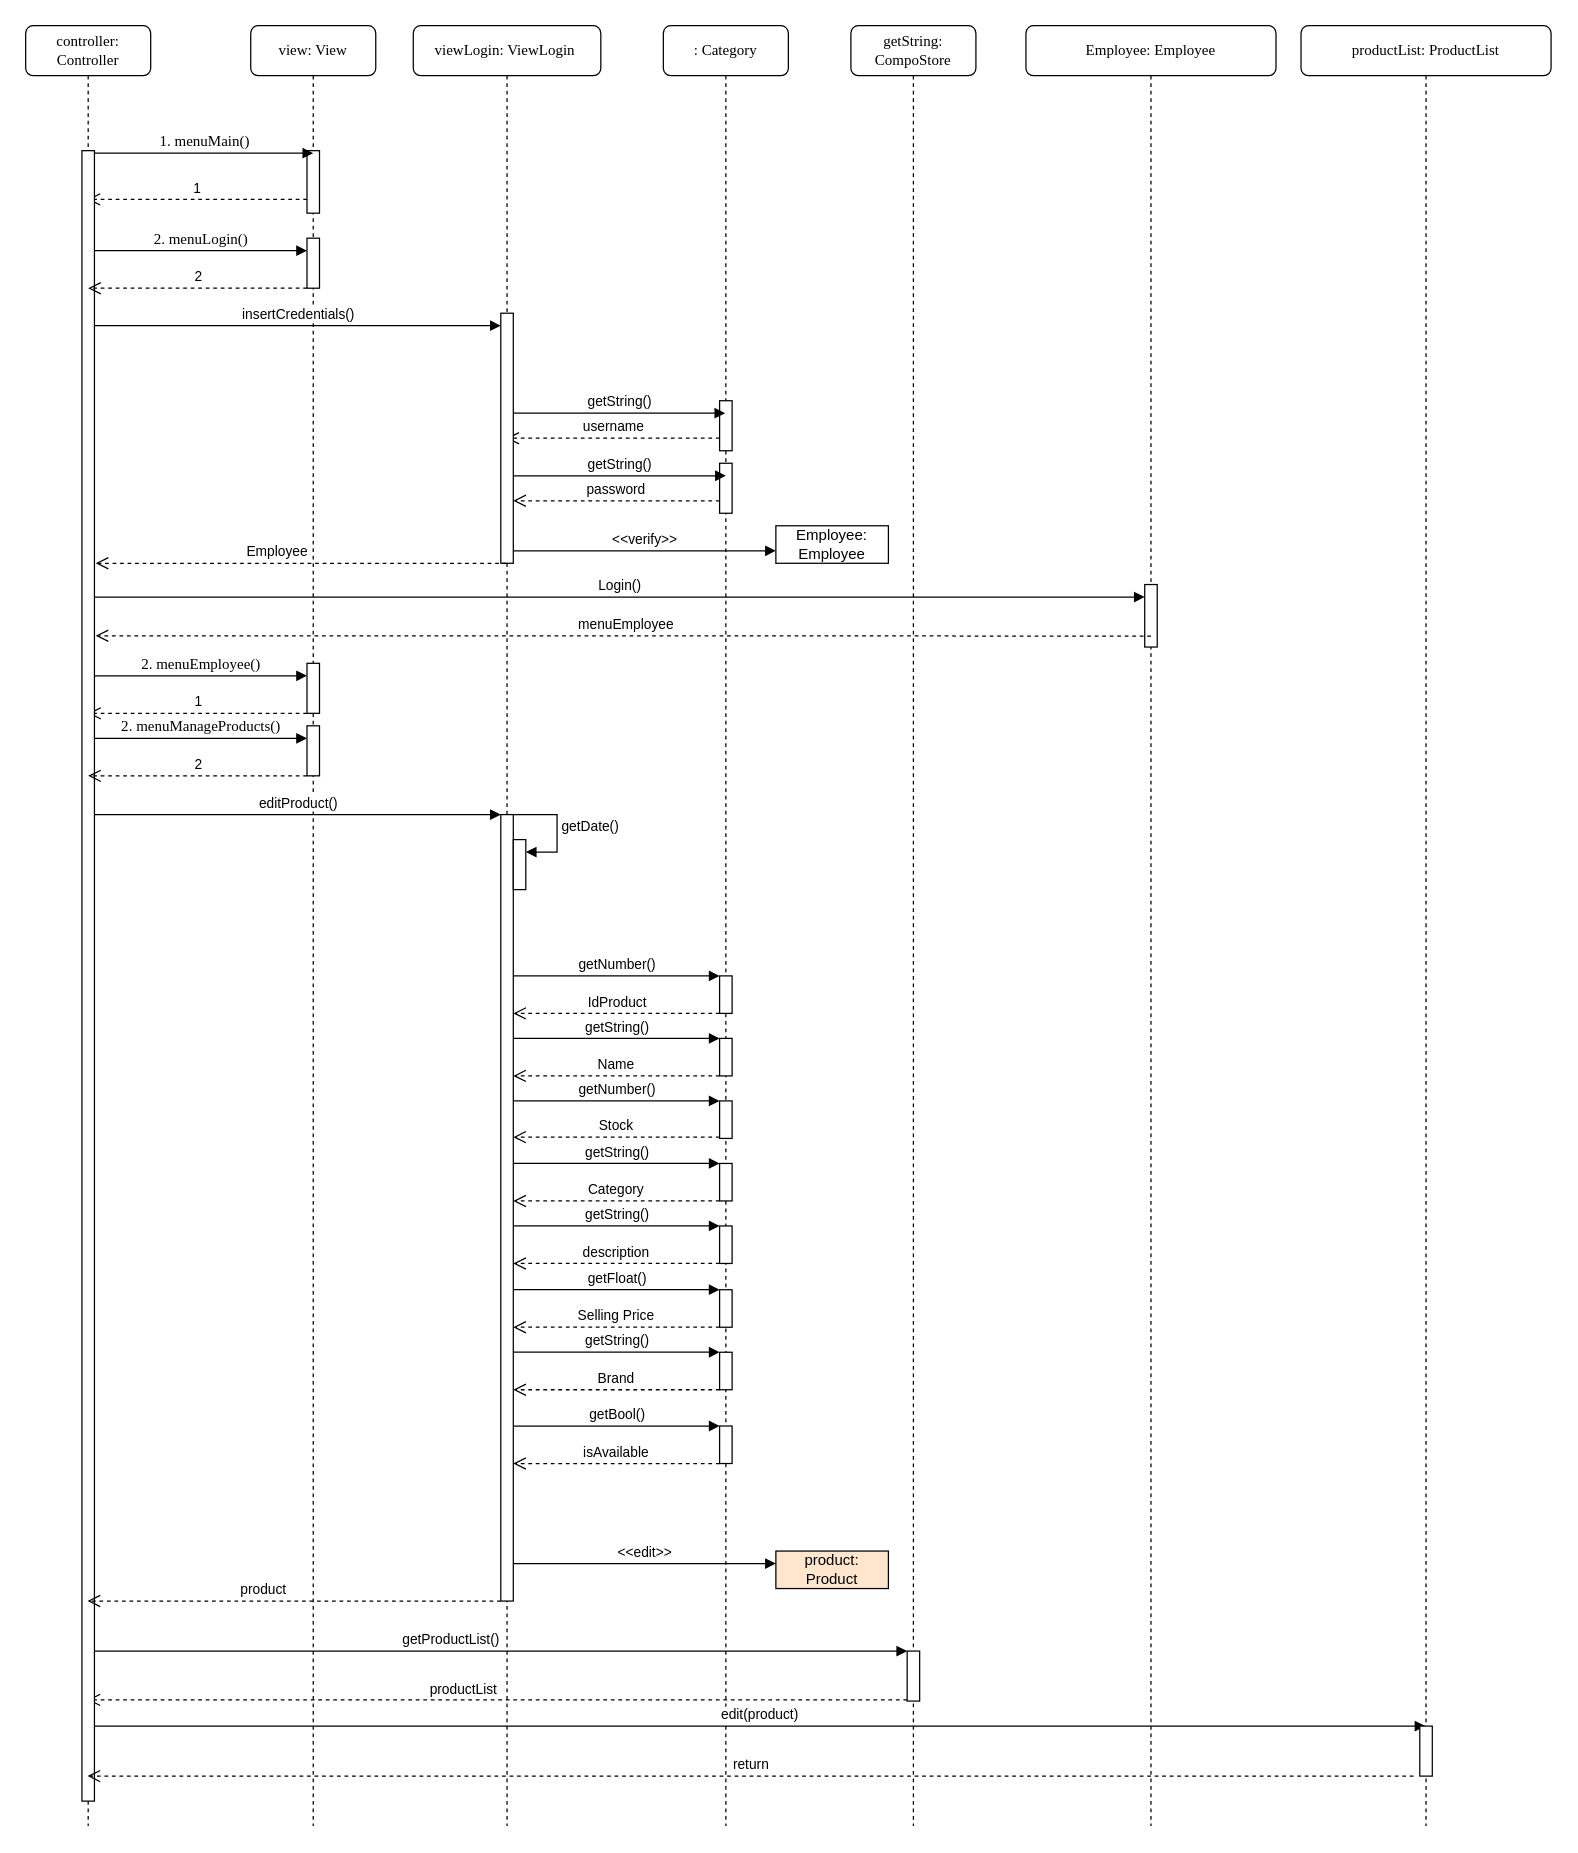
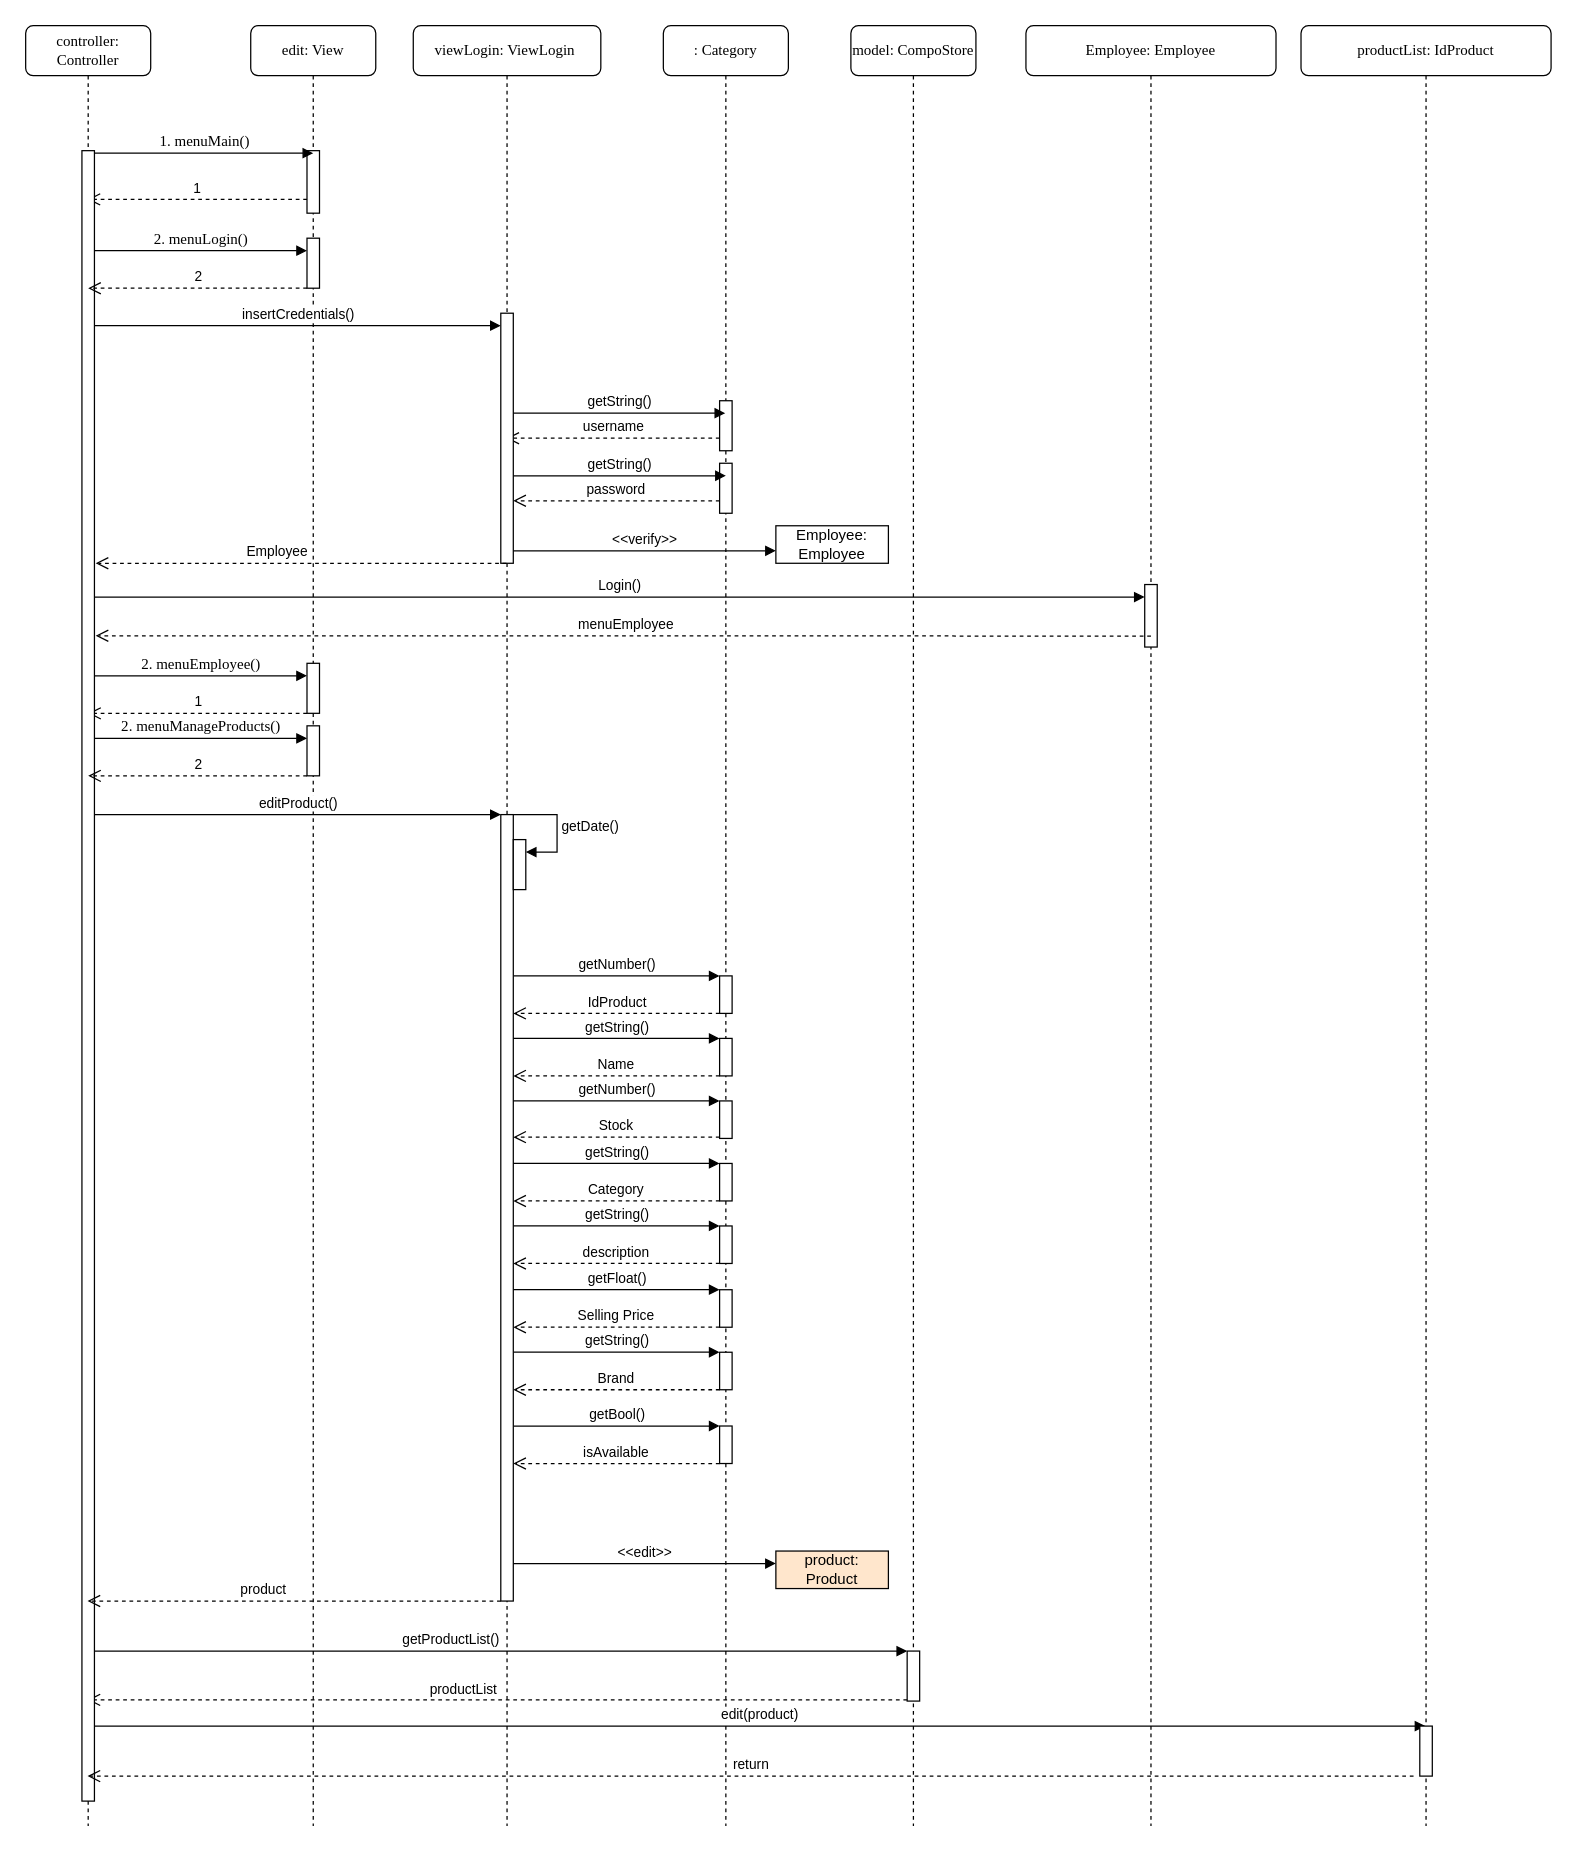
node "view: View": label "view: View" -> "edit: View"
node "getString: CompoStore": label "getString: CompoStore" -> "model: CompoStore"
node "productList: ProductList": label "productList: ProductList" -> "productList: IdProduct"
